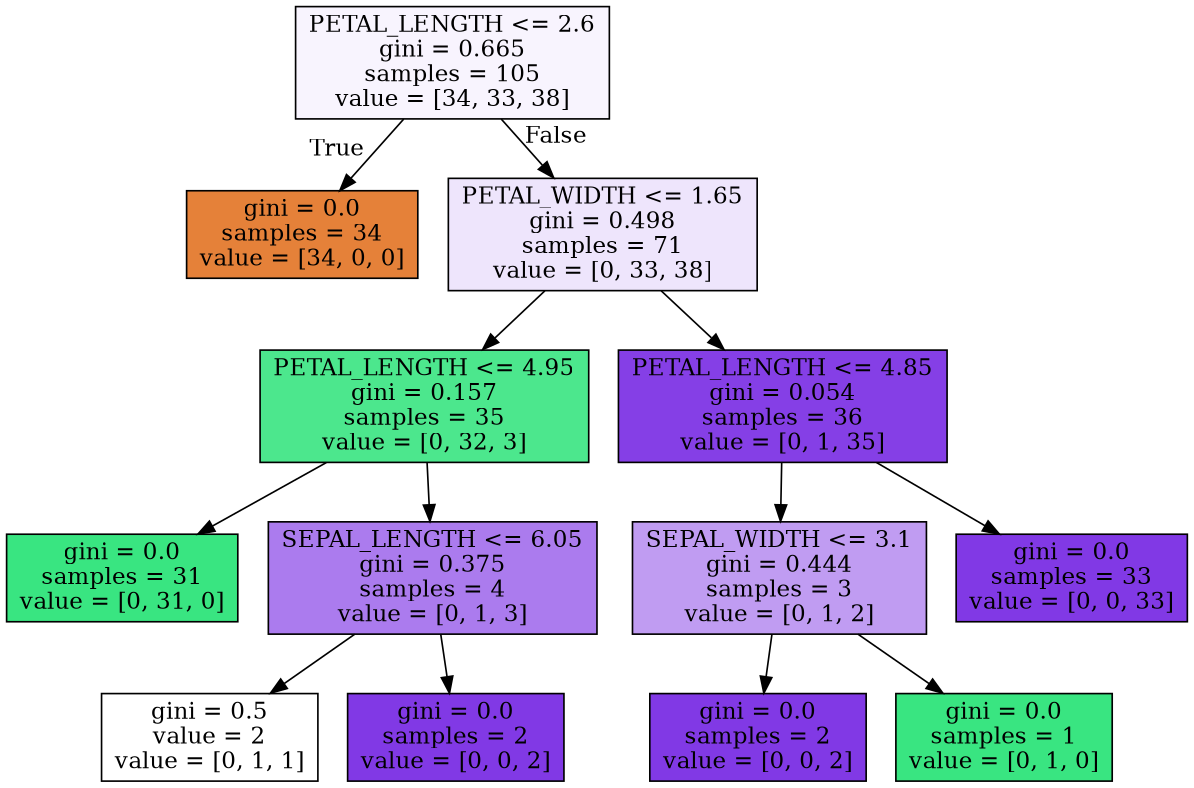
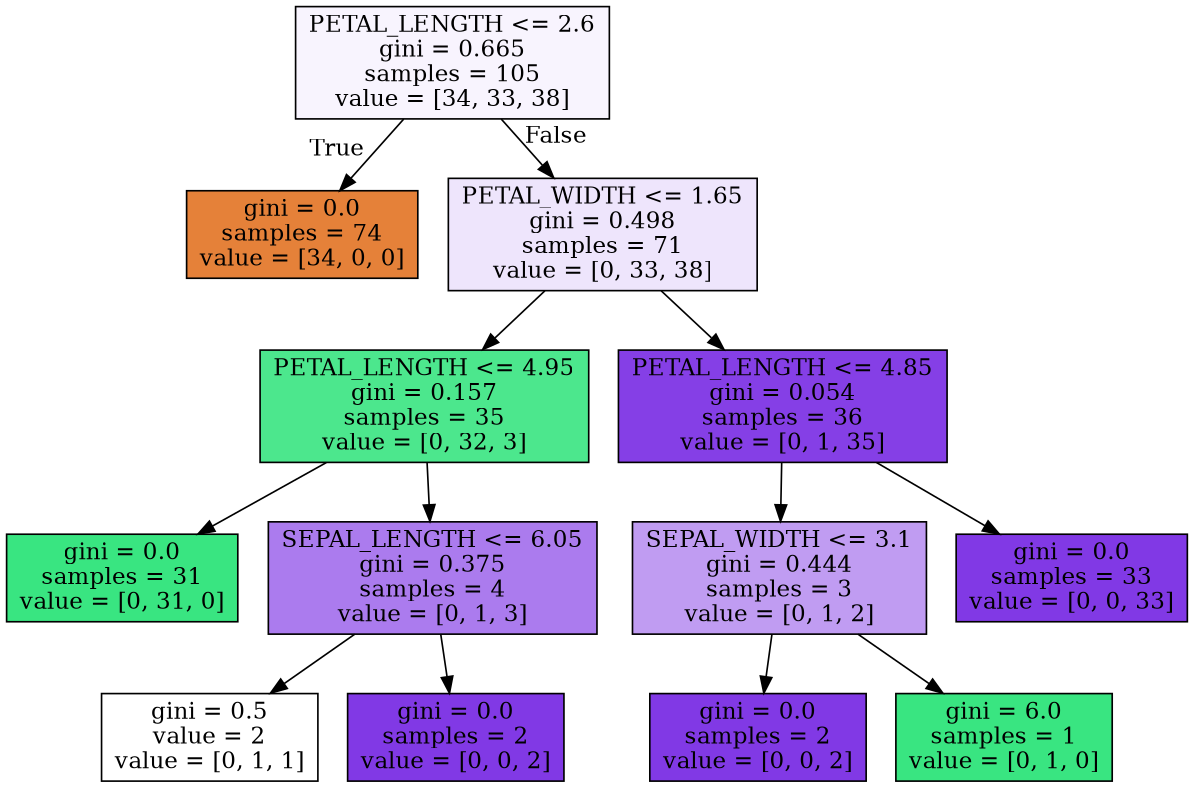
node "gini = 0.0 samples = 34 value = [34, 0, 0]": label "gini = 0.0 samples = 34 value = [34, 0, 0]" -> "gini = 0.0 samples = 74 value = [34, 0, 0]"
node "gini = 0.0 samples = 1 value = [0, 1, 0]": label "gini = 0.0 samples = 1 value = [0, 1, 0]" -> "gini = 6.0 samples = 1 value = [0, 1, 0]"
